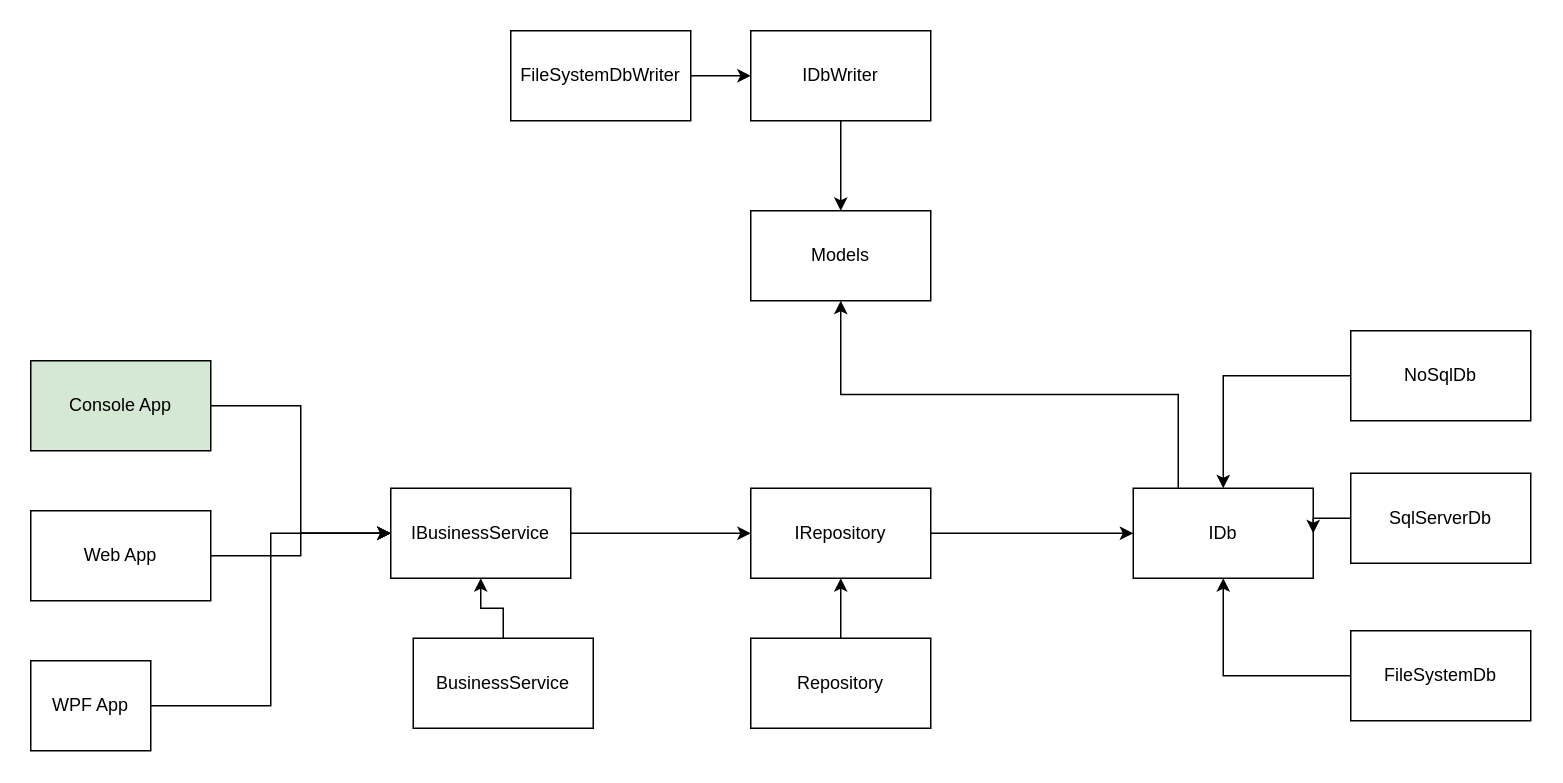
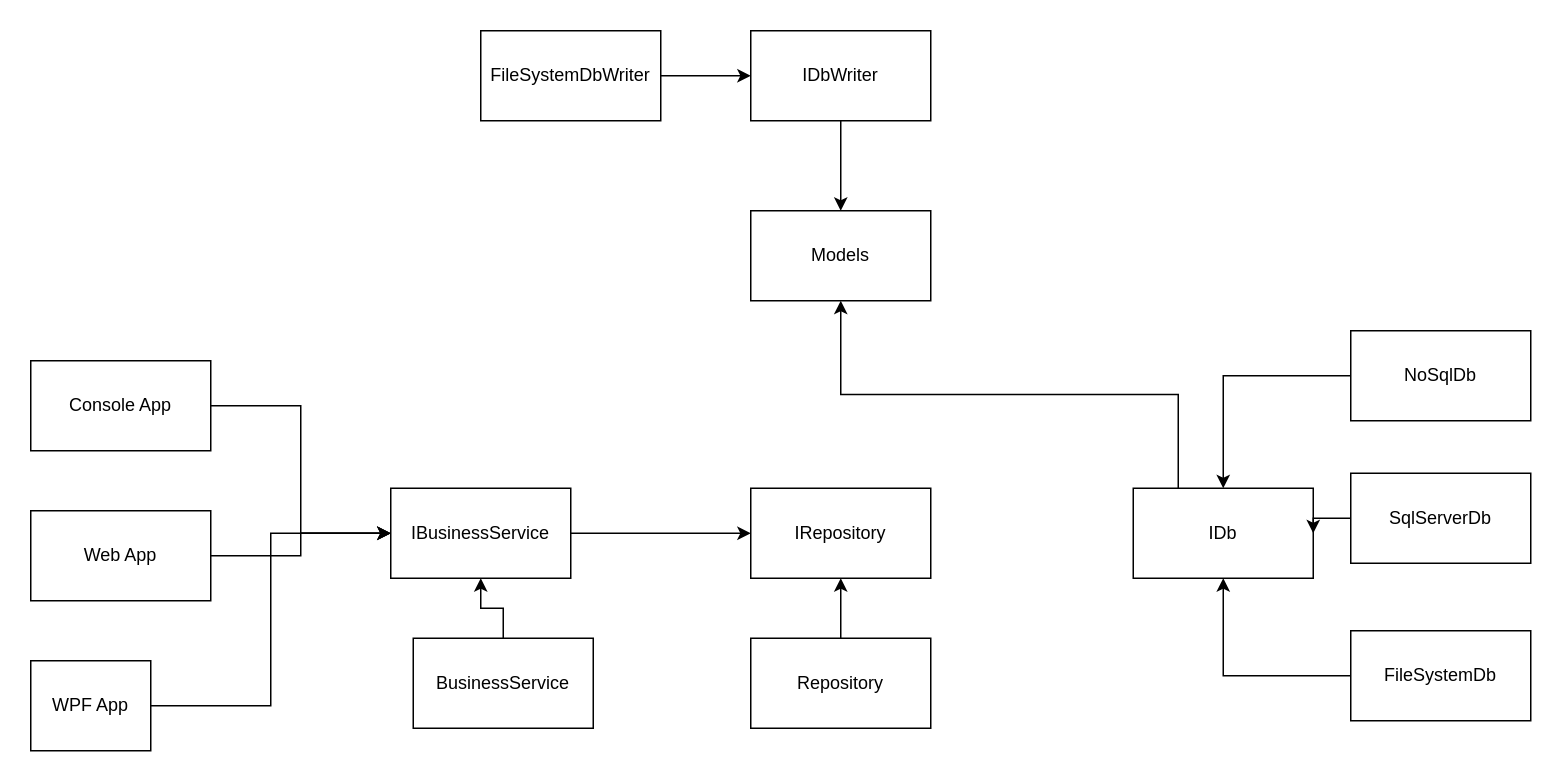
node "FileSystemDbWriter": moved (601, 76) -> (571, 76)
node "Console App": fillcolor #d5e8d4 -> #ffffff
edge "IRepository" -> "IDb": removed
